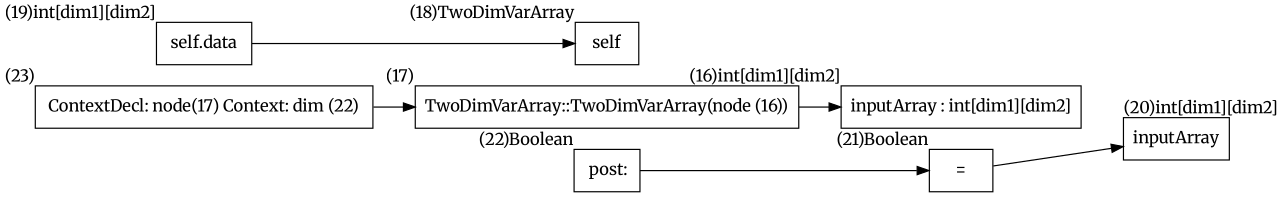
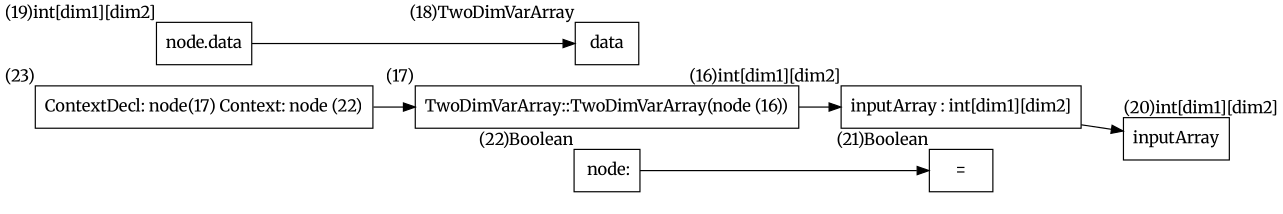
node "self.data (19)int[dim1][dim2]": label "self.data (19)int[dim1][dim2]" -> "node.data (19)int[dim1][dim2]"
node "self (18)TwoDimVarArray": label "self (18)TwoDimVarArray" -> "data (18)TwoDimVarArray"
node "ContextDecl: node(17) Context: dim (22) (23)": label "ContextDecl: node(17) Context: dim (22) (23)" -> "ContextDecl: node(17) Context: node (22) (23)"
edge "= (21)Boolean" -> "inputArray (20)int[dim1][dim2]": now "inputArray : int[dim1][dim2] (16)int[dim1][dim2]" -> "inputArray (20)int[dim1][dim2]"
node "post: (22)Boolean": label "post: (22)Boolean" -> "node: (22)Boolean"
